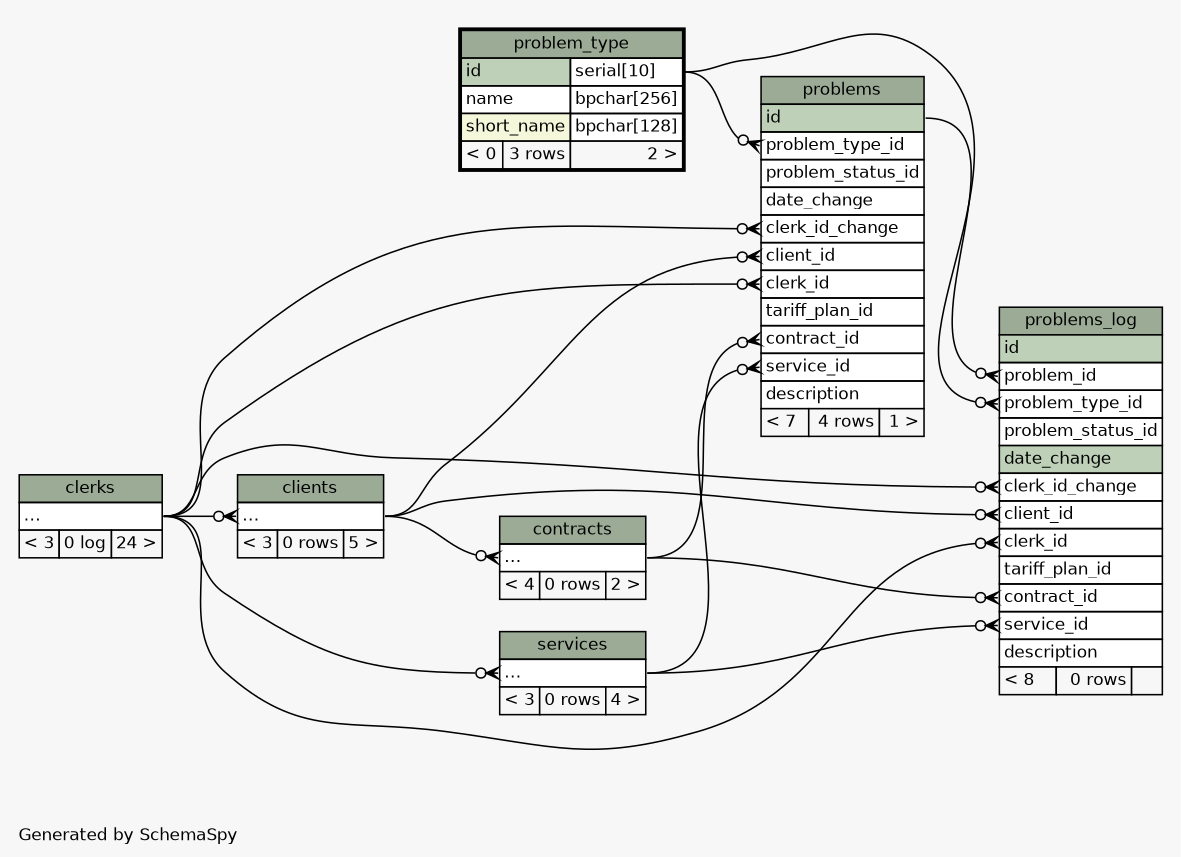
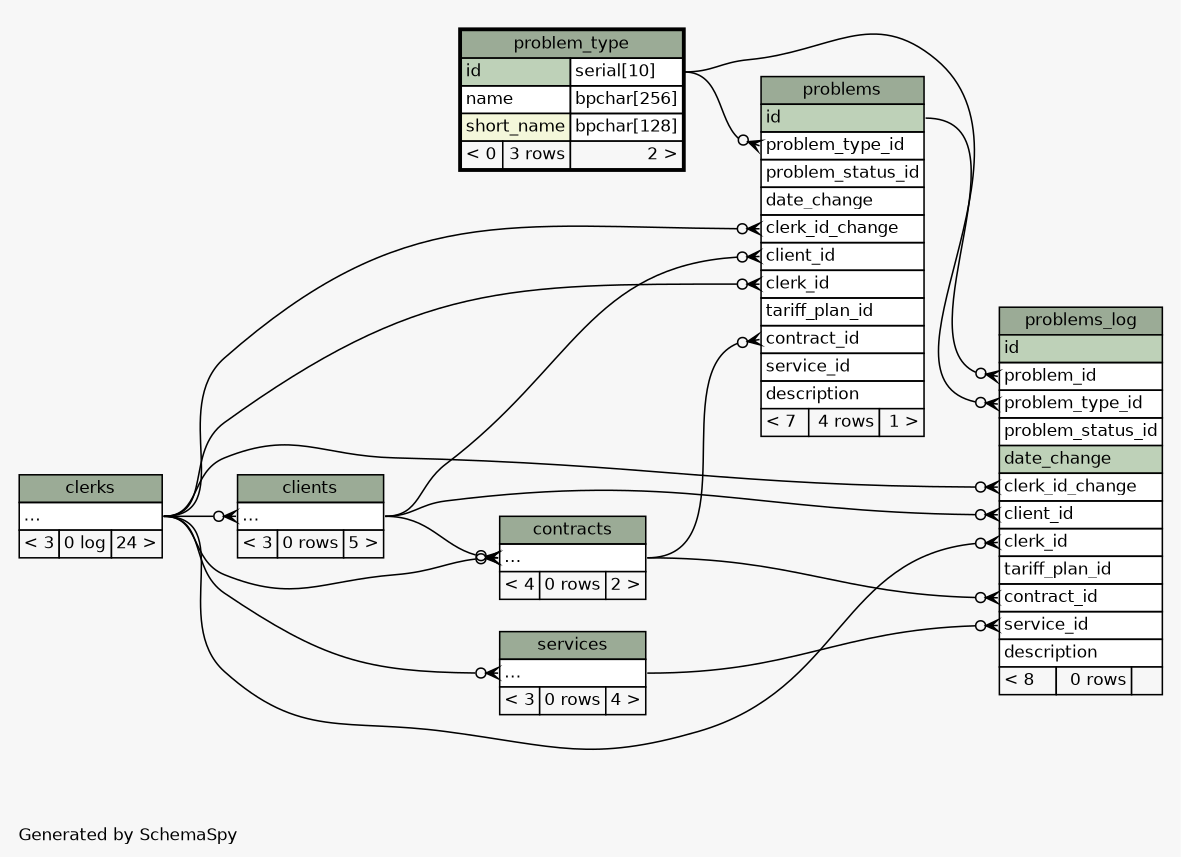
edge "services" -> "problems": removed
edge "clerks" -> "contracts": added
